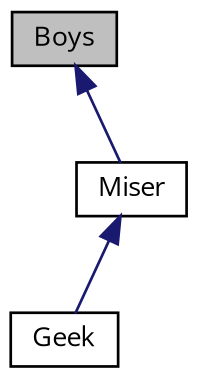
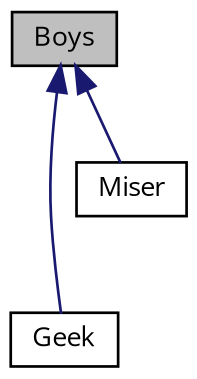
edge "Geek" -> "Miser": now "Geek" -> "Boys"
